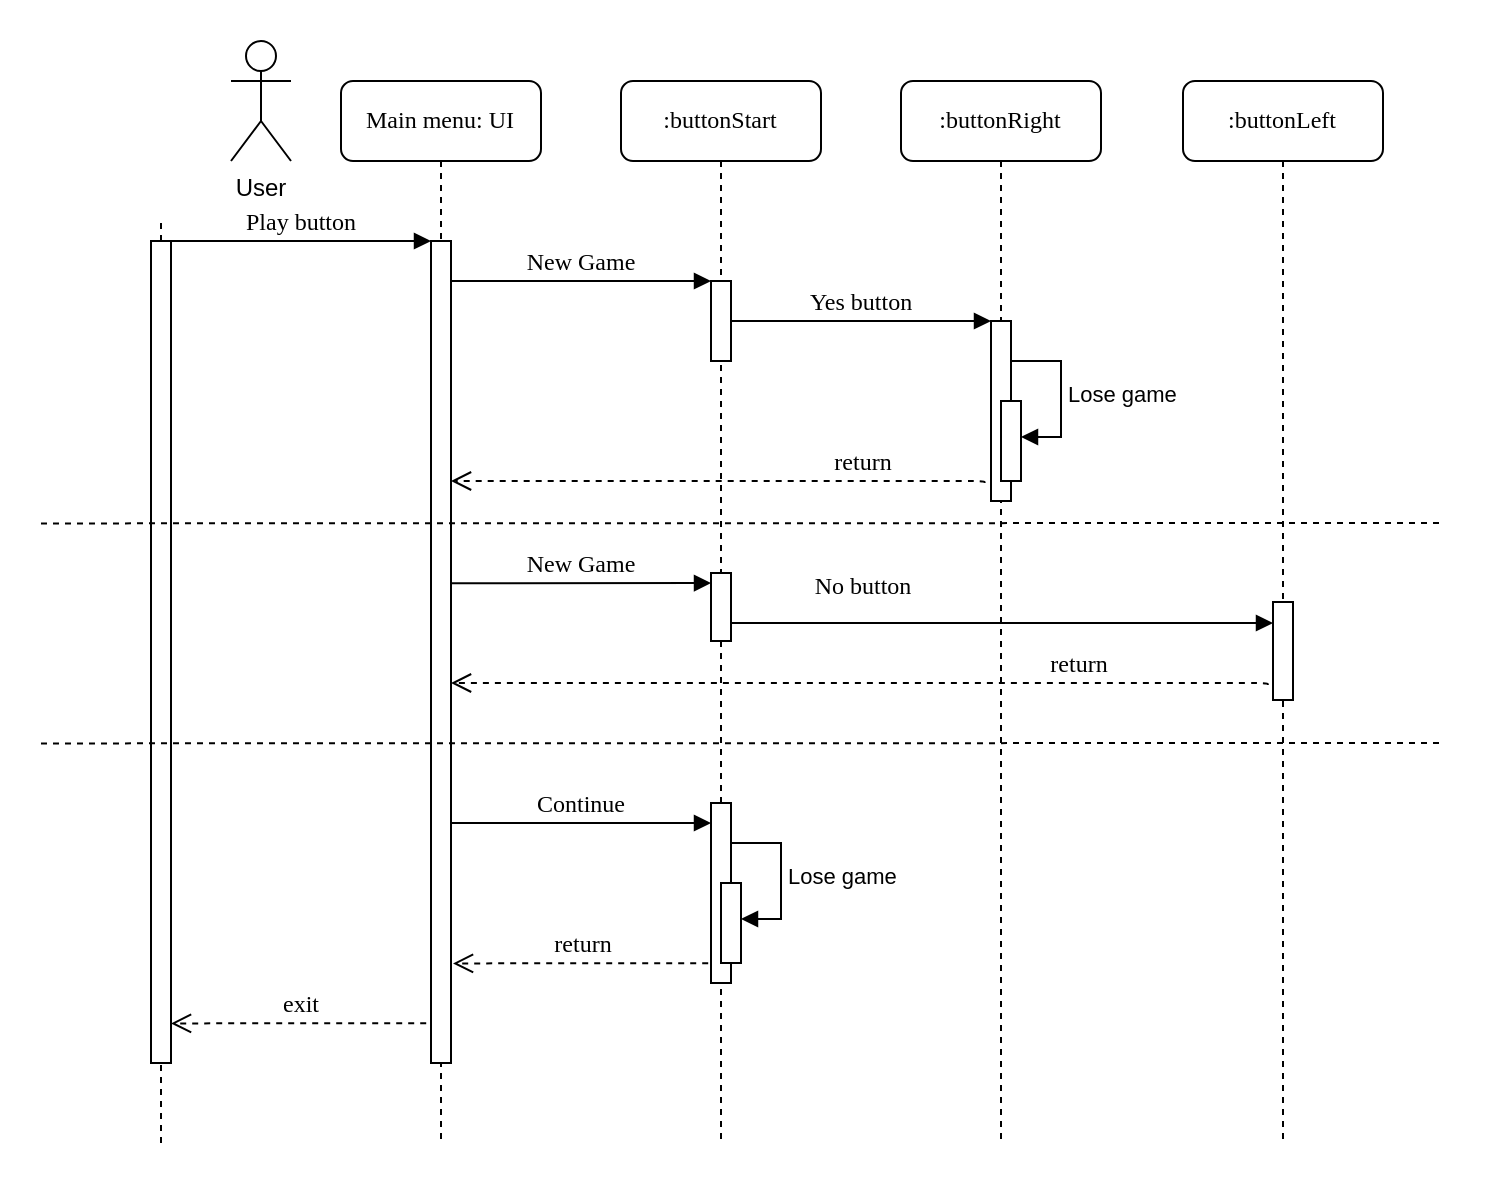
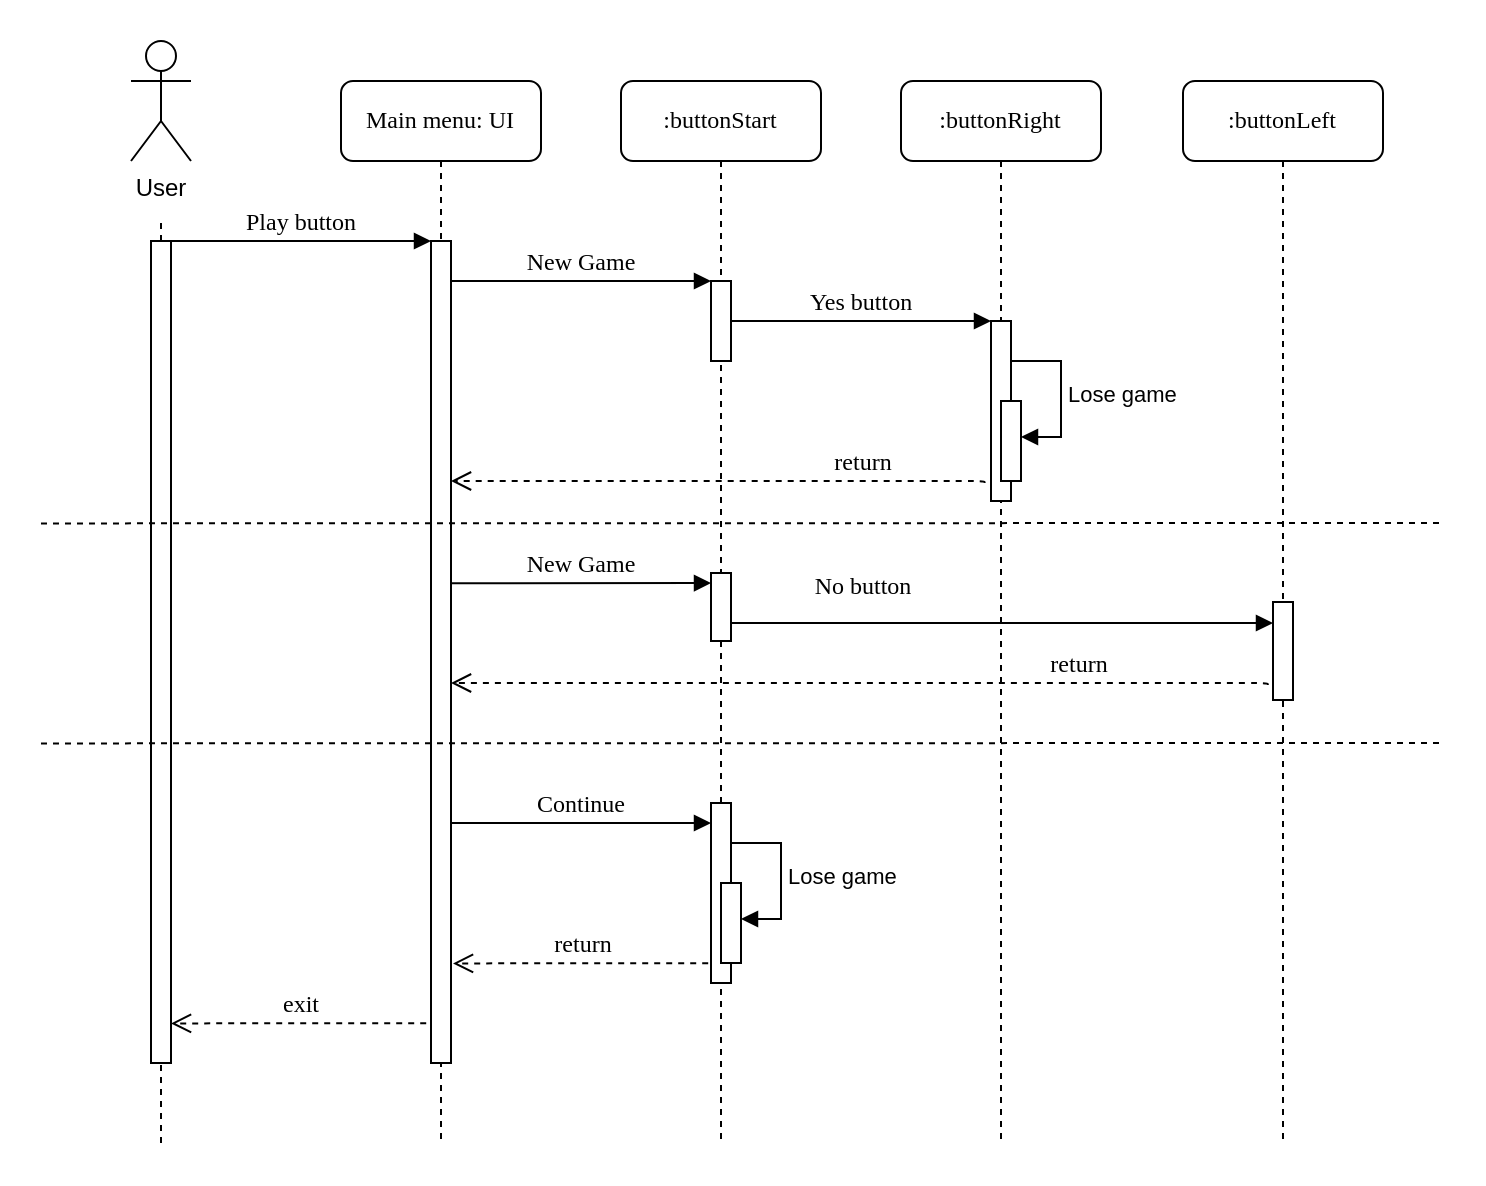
node "User": moved (261, 101) -> (161, 101)
